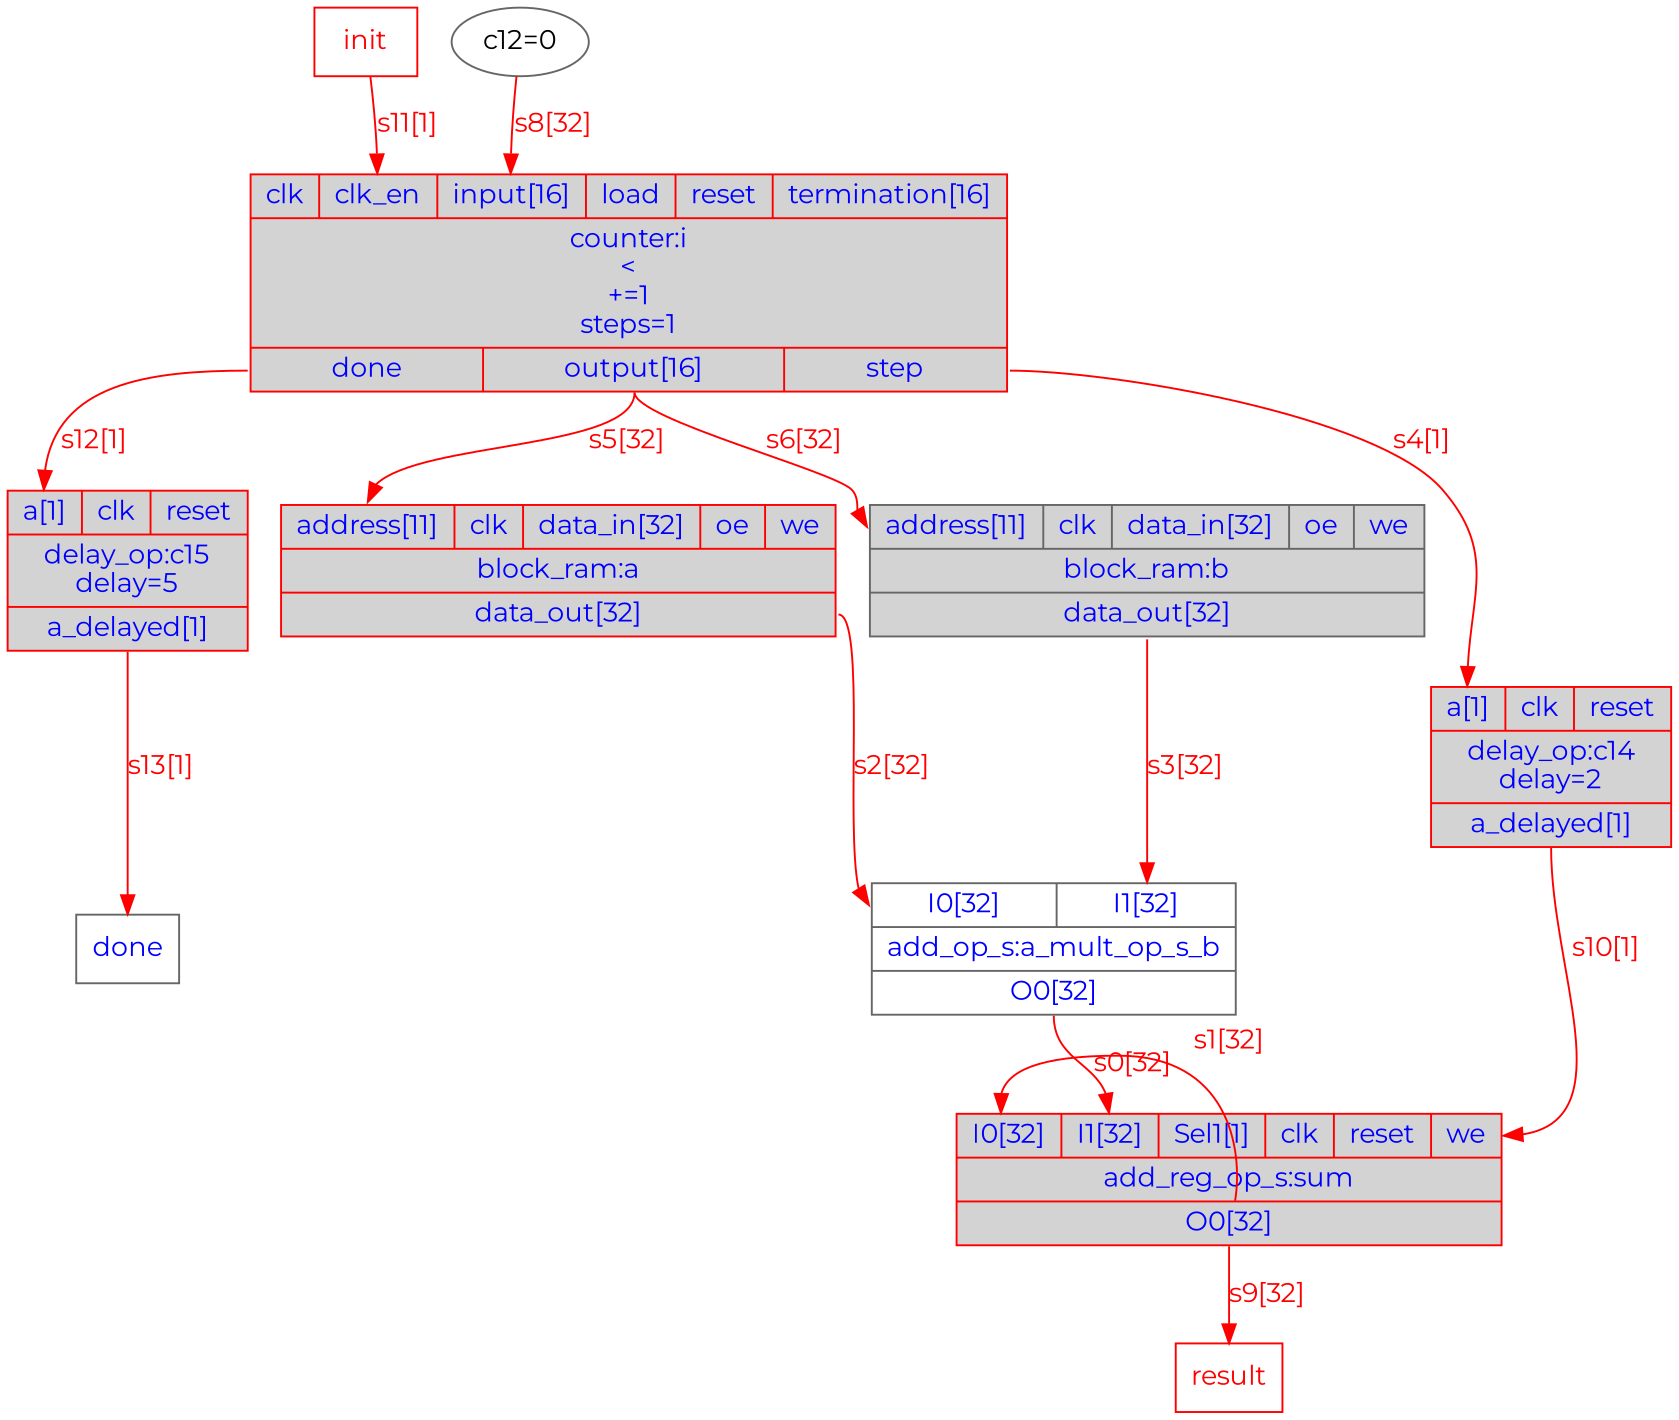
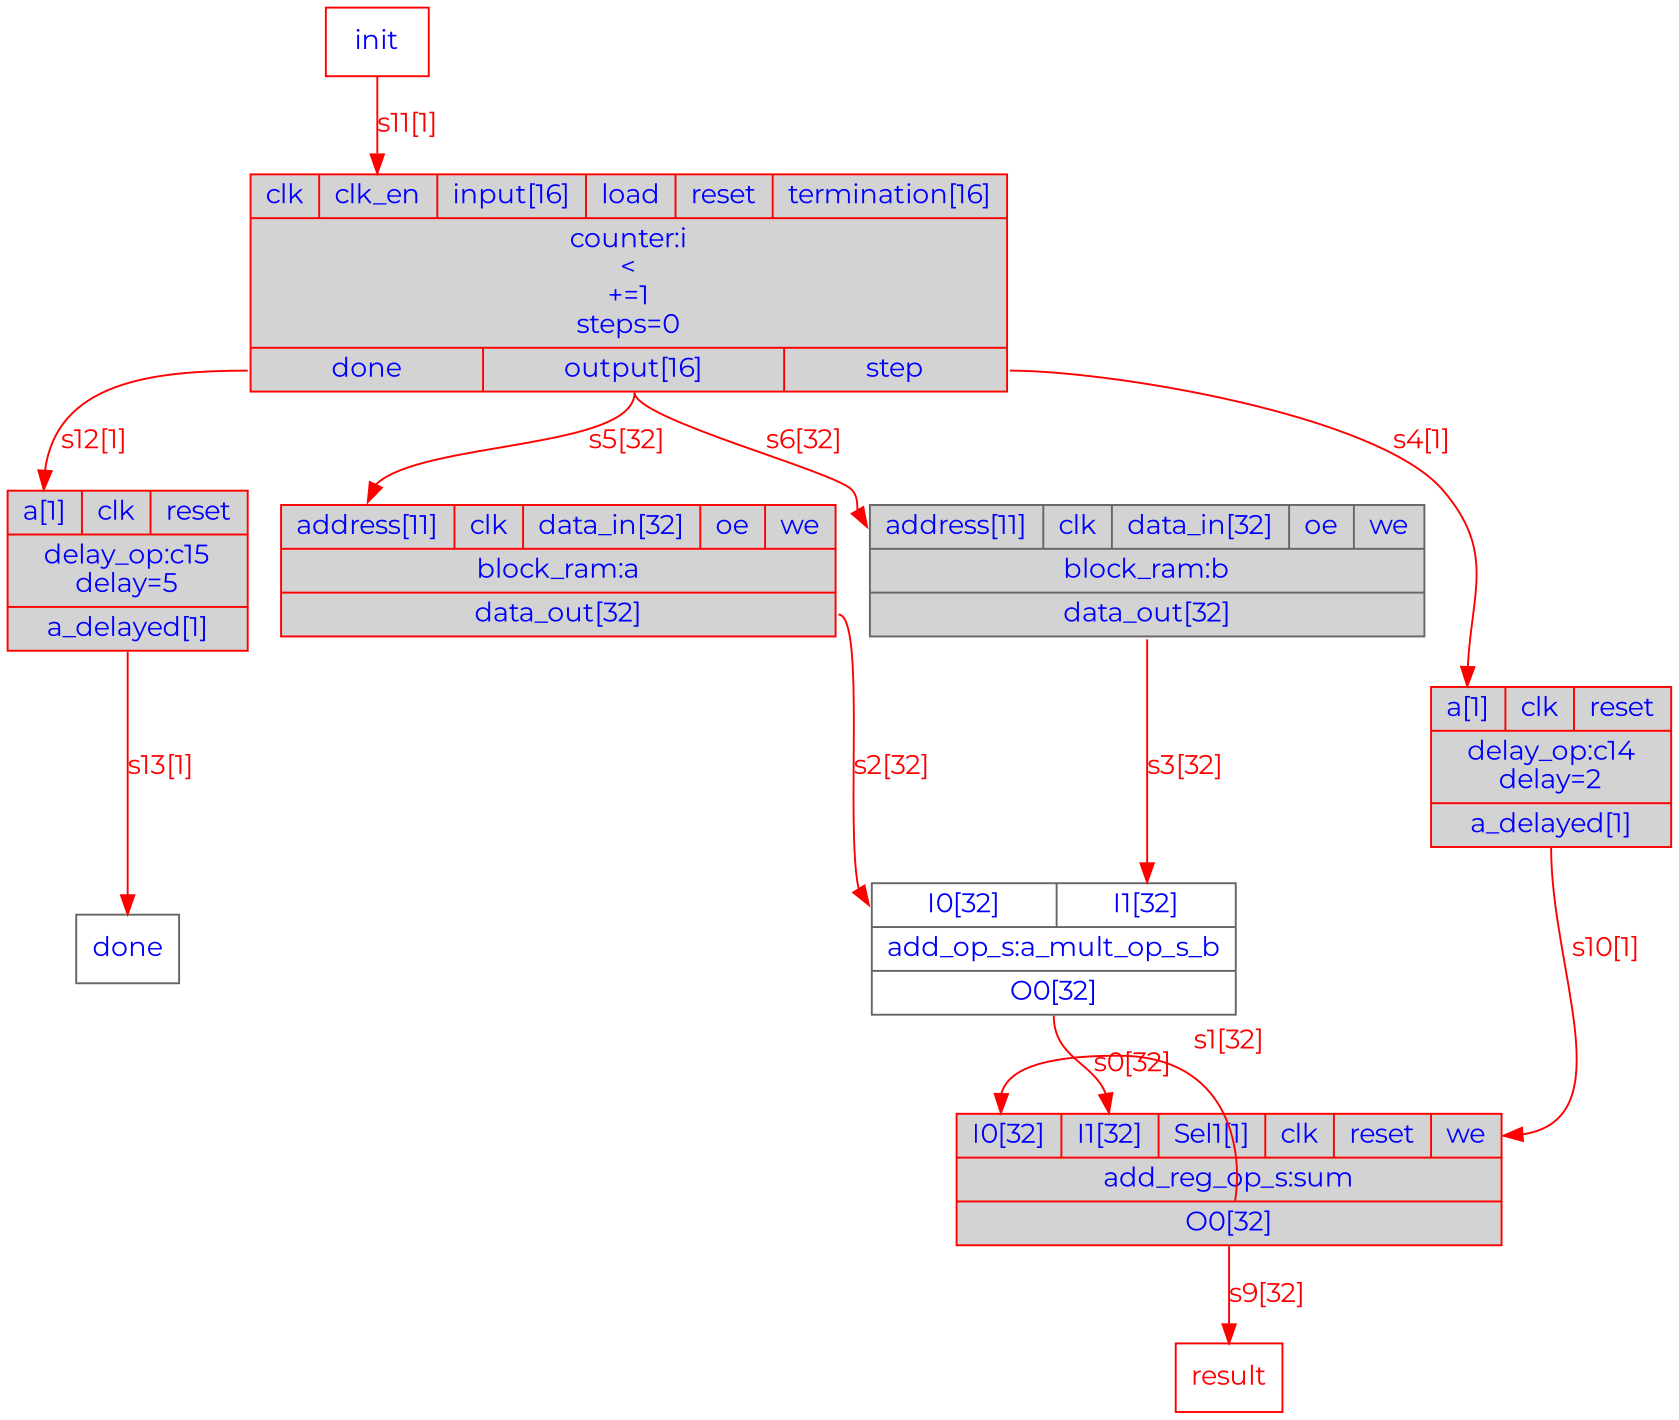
node "init": fontcolor red -> blue
node "c12=0": removed
node "clk": text "steps=1" -> "steps=0"
